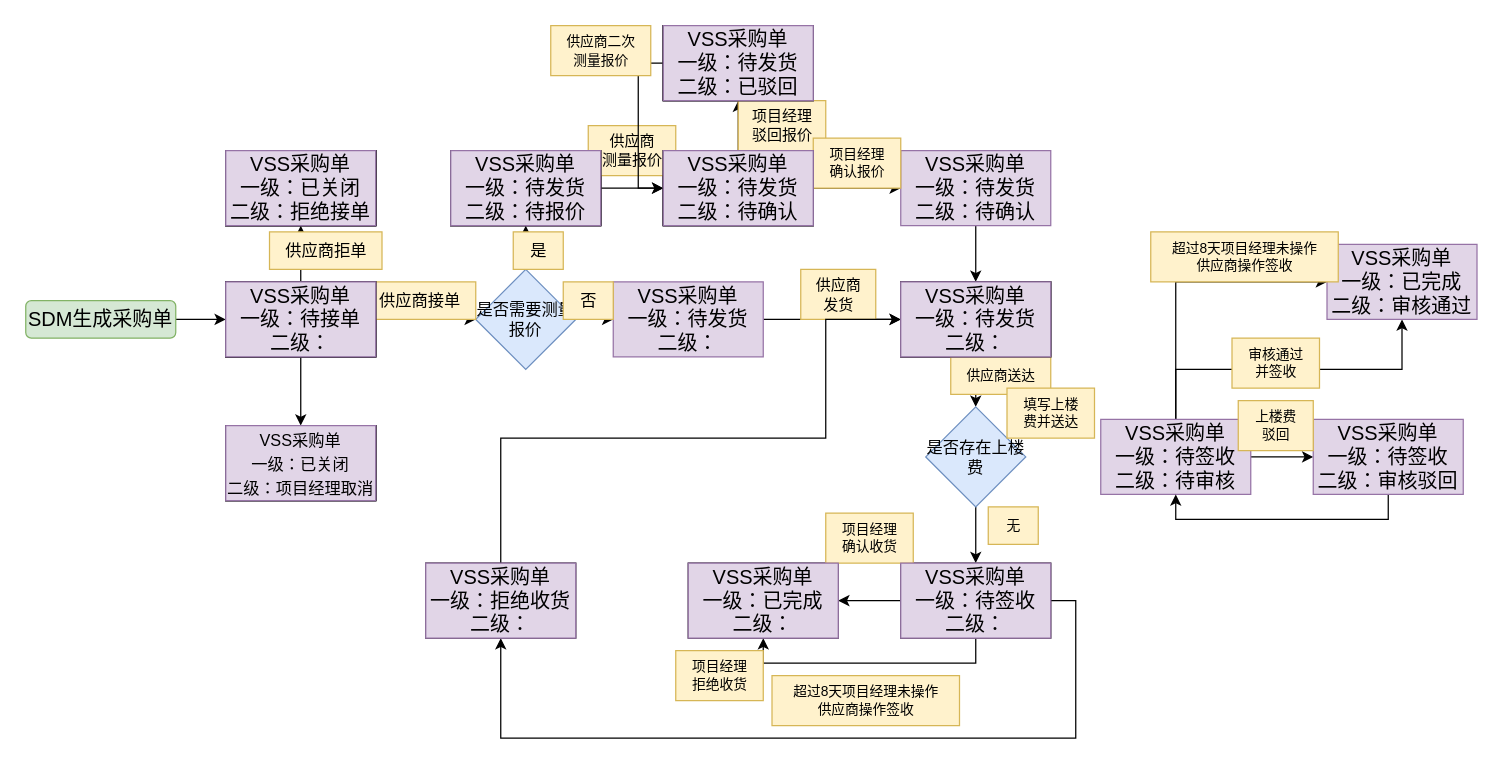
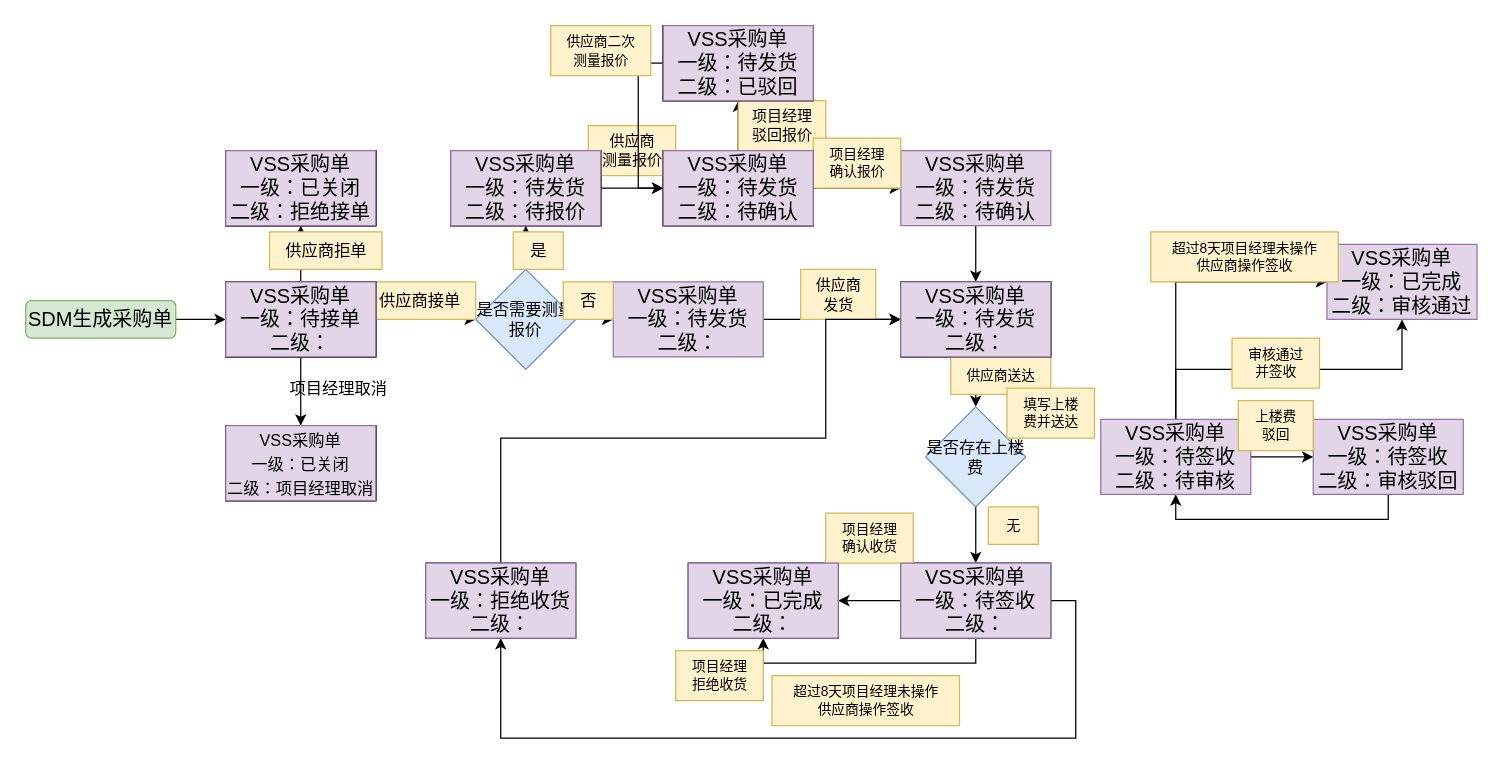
node "项目经理取消": added
